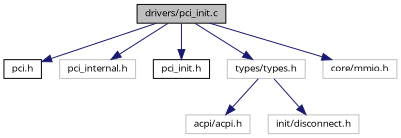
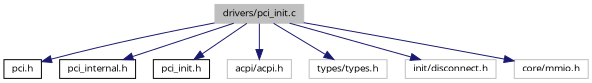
node "drivers/pci_init.c": color black -> grey75
node "pci_internal.h": color grey75 -> black
edge "types/types.h" -> "acpi/acpi.h": now "drivers/pci_init.c" -> "acpi/acpi.h"
edge "types/types.h" -> "init/disconnect.h": now "drivers/pci_init.c" -> "init/disconnect.h"
